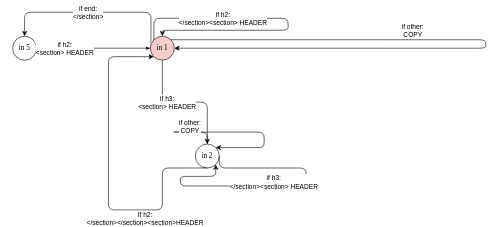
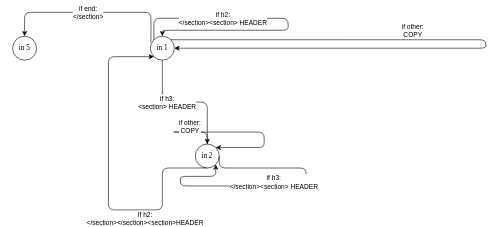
edge "in 5" -> "in 1": removed, label "if h2: <section> HEADER"
node "in 1": fillcolor #f8cecc -> #ffffff
